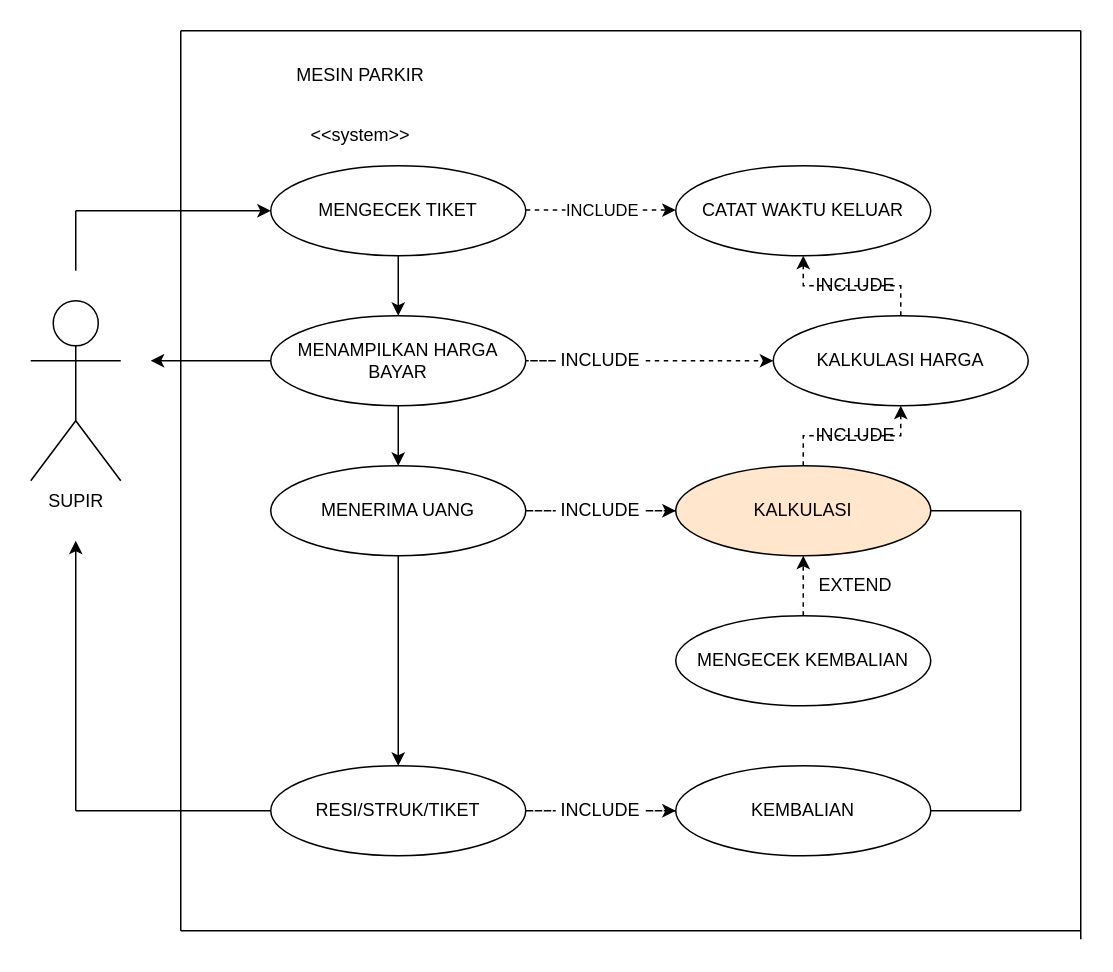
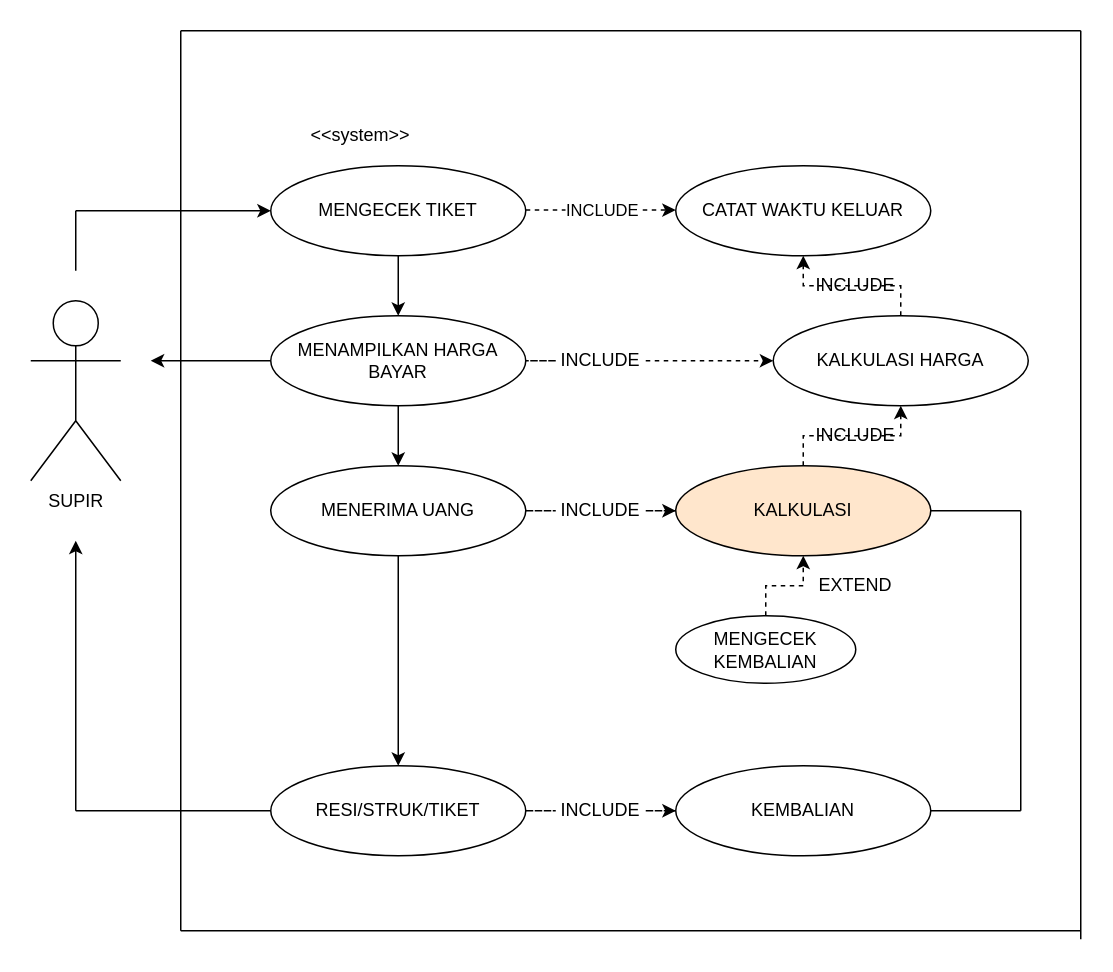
node "MESIN PARKIR": removed
node "MENGECEK KEMBALIAN": size 255x90 -> 180x68
